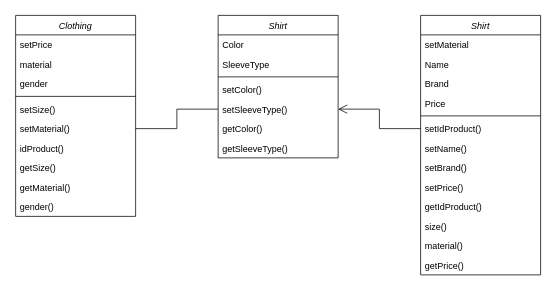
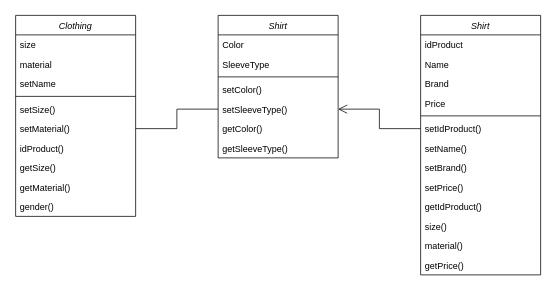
node "setPrice": label "setPrice" -> "size"
node "setMaterial": label "setMaterial" -> "idProduct"
node "gender": label "gender" -> "setName"
